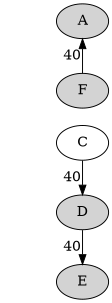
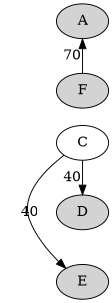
edge "F" -> "A": label "40" -> "70"
edge "D" -> "E": now "C" -> "E"
